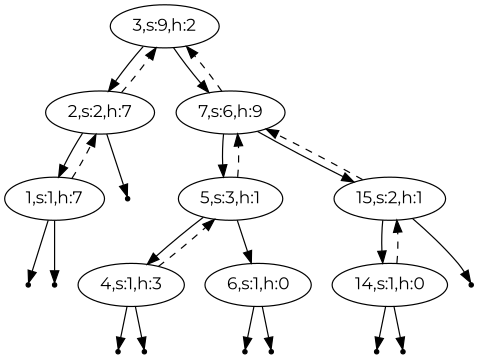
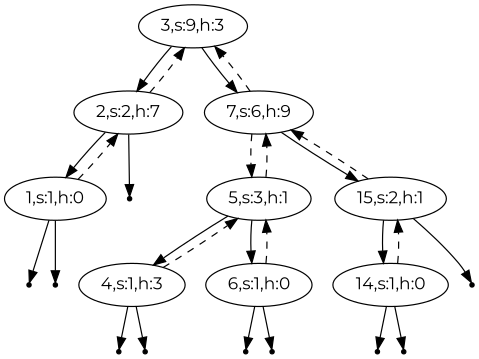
node "3,s:9,h:2": label "3,s:9,h:2" -> "3,s:9,h:3"
edge "7,s:6,h:9" -> "5,s:3,h:1": style solid -> dashed
node "1,s:1,h:7": label "1,s:1,h:7" -> "1,s:1,h:0"
edge "6,s:1,h:0" -> "5,s:3,h:1": added
